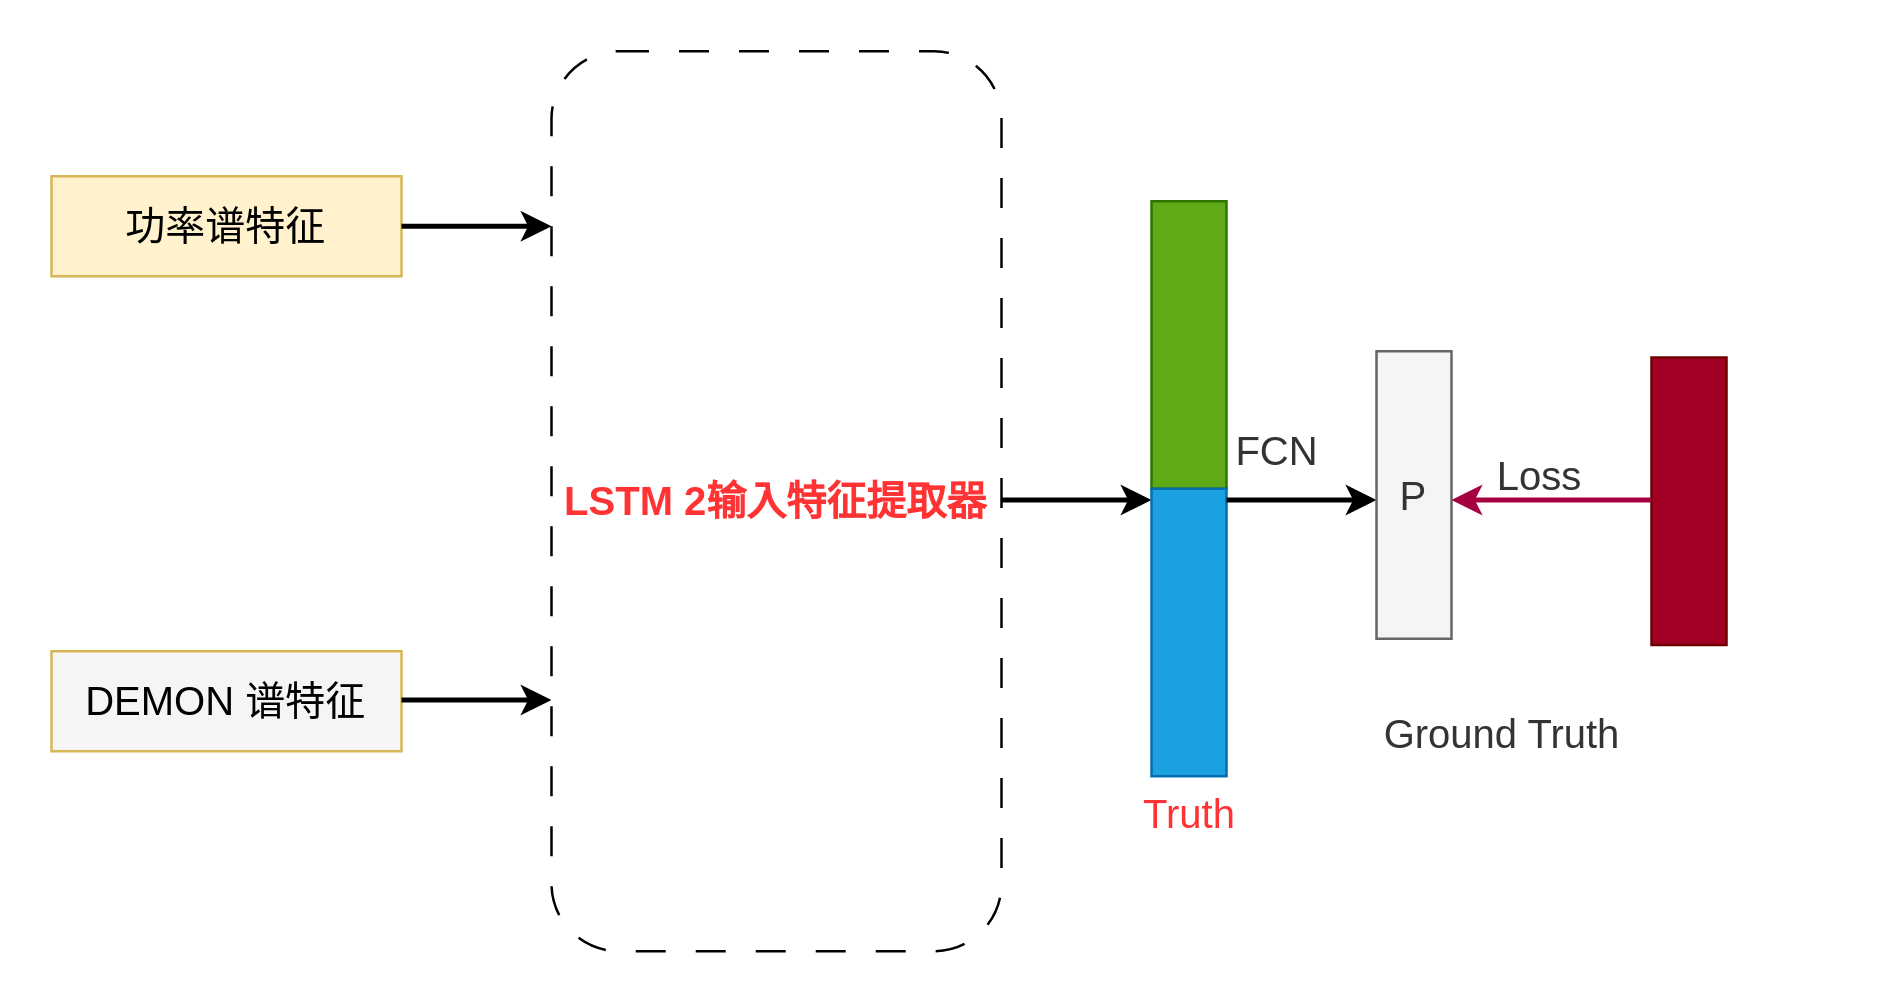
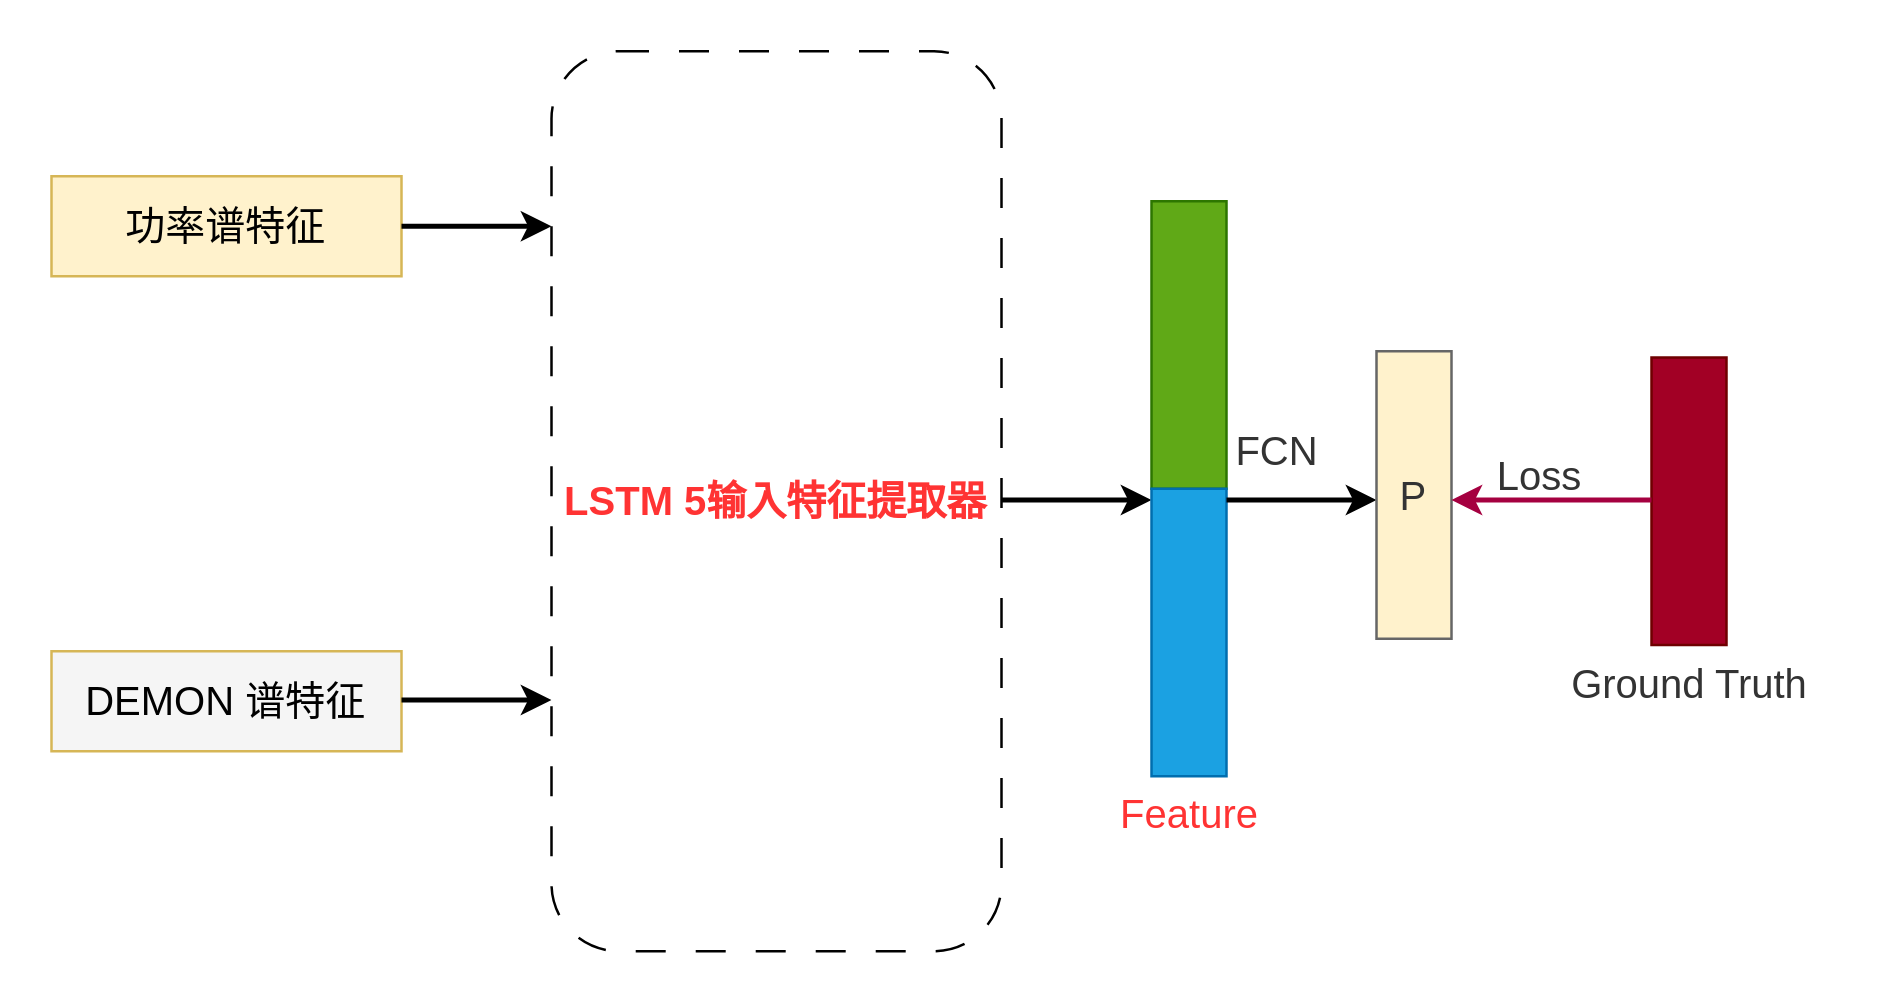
node "P": fillcolor #f5f5f5 -> #fff2cc
node "LSTM 2输入特征提取器": label "LSTM 2输入特征提取器" -> "LSTM 5输入特征提取器"
node "Ground Truth": moved (1501, 733) -> (1689, 683)
node "Truth": label "Truth" -> "Feature"
